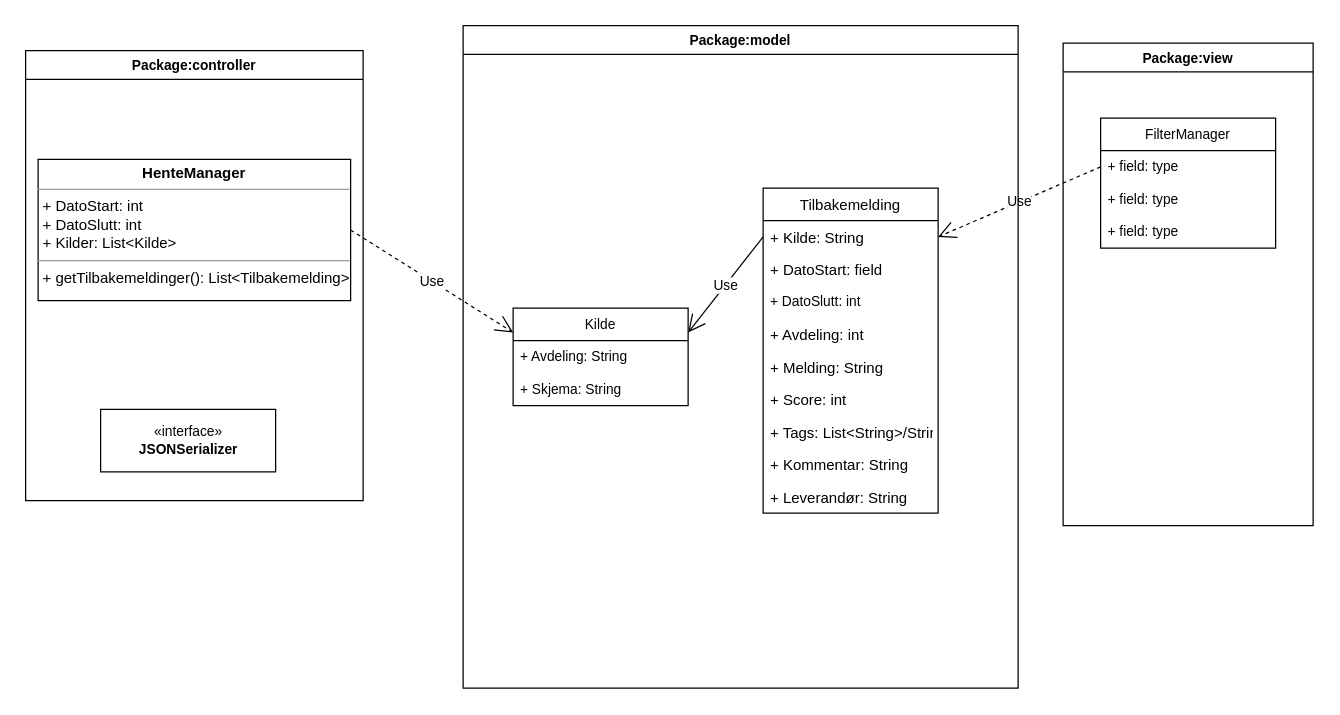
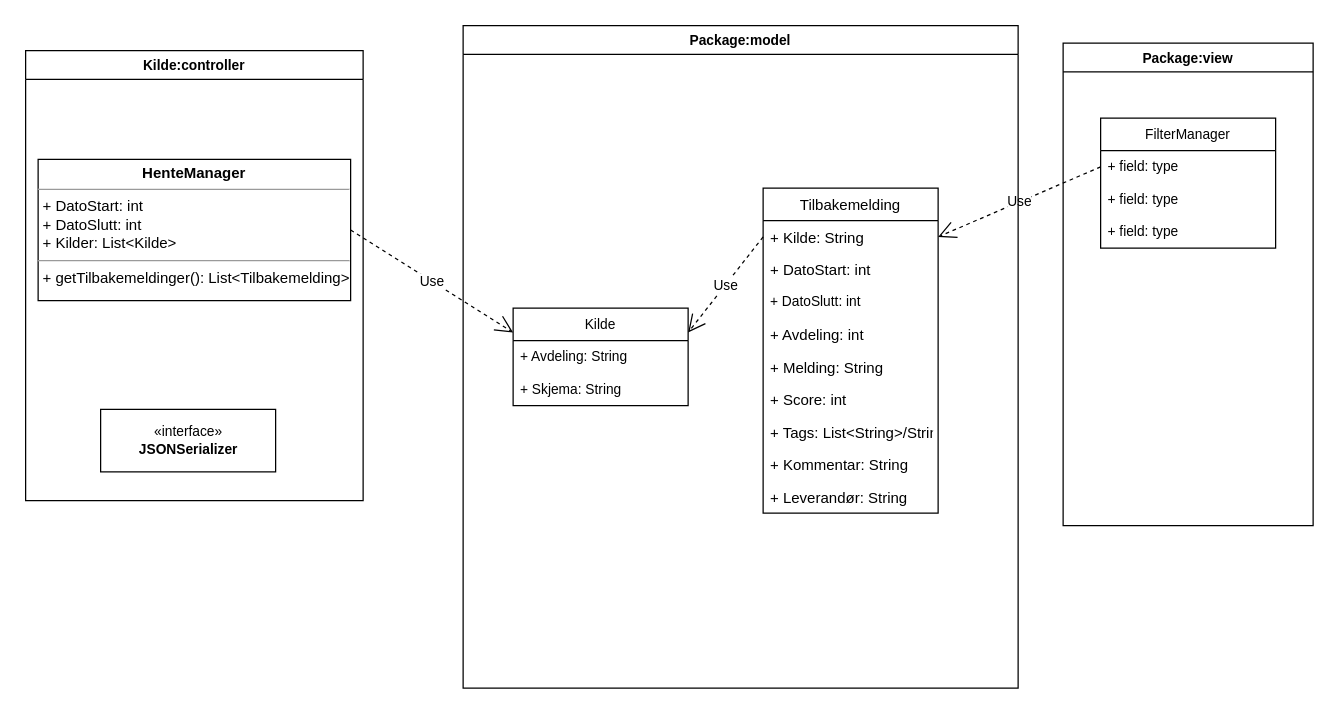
node "Package:controller": label "Package:controller" -> "Kilde:controller"
edge "+ Kilde: String" -> "Kilde": style solid -> dashed
node "+ DatoStart: field": label "+ DatoStart: field" -> "+ DatoStart: int"
